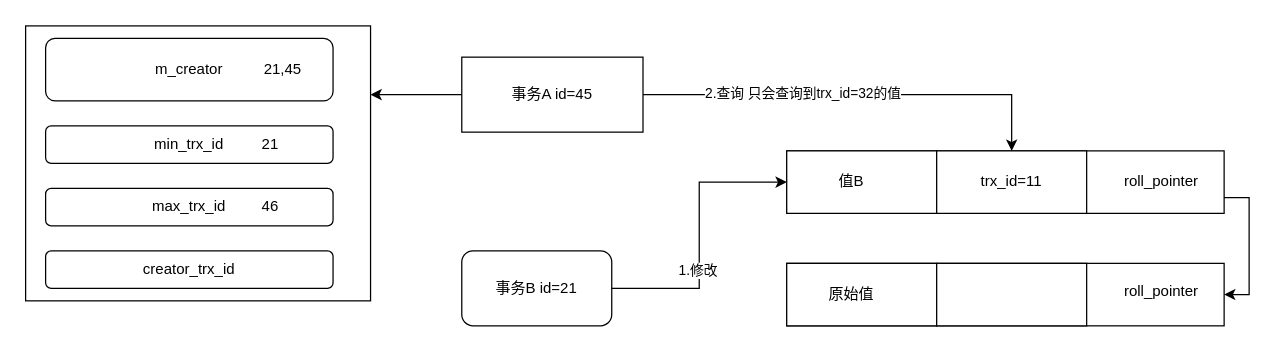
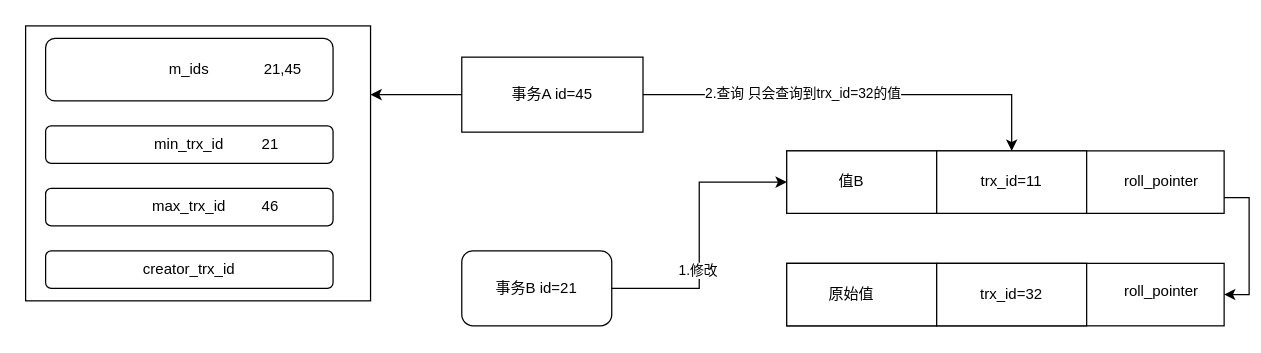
node "m_creator": label "m_creator" -> "m_ids"
node "trx_id=32": added
